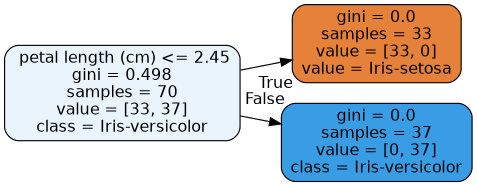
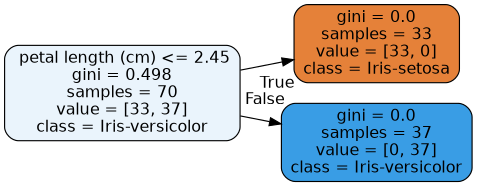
node "gini = 0.0 samples = 33 value = [33, 0] value = Iris-setosa": label "gini = 0.0 samples = 33 value = [33, 0] value = Iris-setosa" -> "gini = 0.0 samples = 33 value = [33, 0] class = Iris-setosa"
